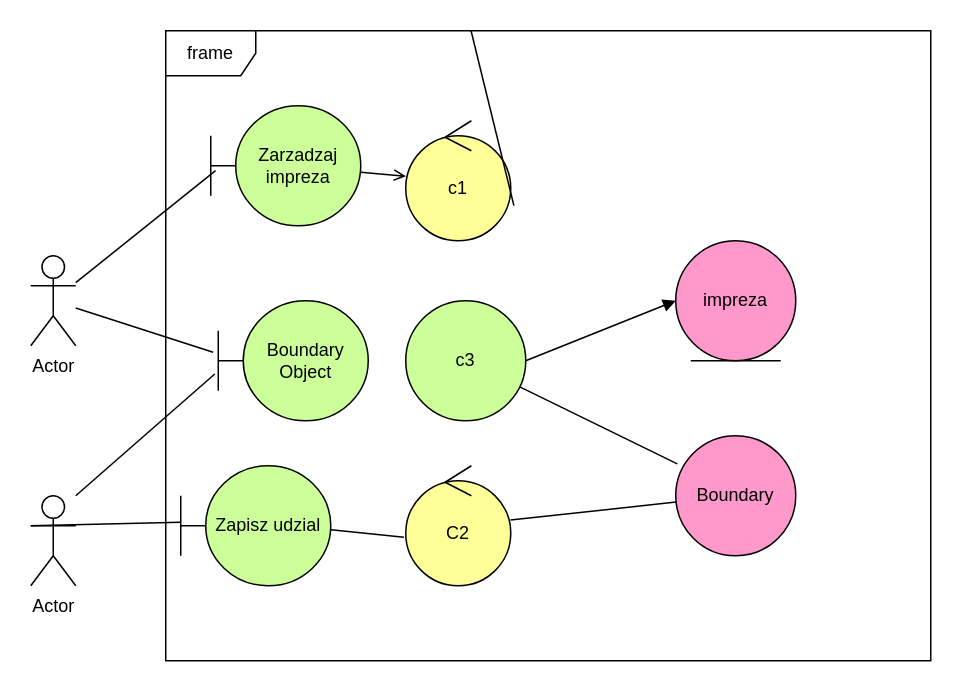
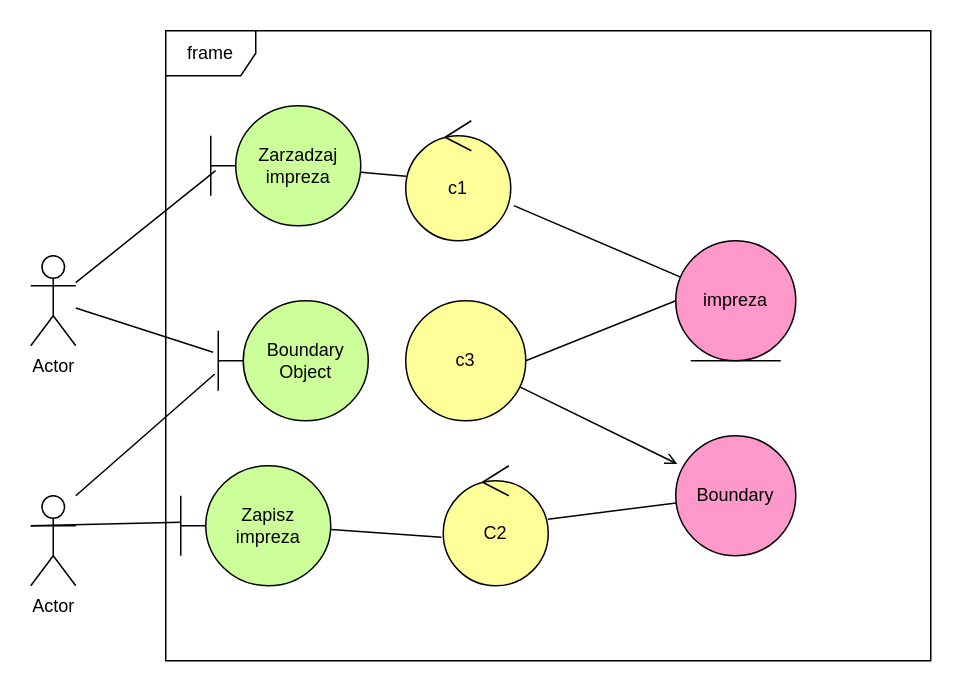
edge "c1" -- "frame": now "c1" -- "impreza"
edge "Zarzadzaj impreza" -> "c1": arrowhead open -> none
edge "c3" -> "impreza": arrowhead block -> none
node "c3": fillcolor #ccff99 -> #ffff99
edge "c3" -- "Boundary": arrowhead none -> open
node "Zapisz udzial": label "Zapisz udzial" -> "Zapisz impreza"
node "C2": moved (458, 526) -> (496, 526)
